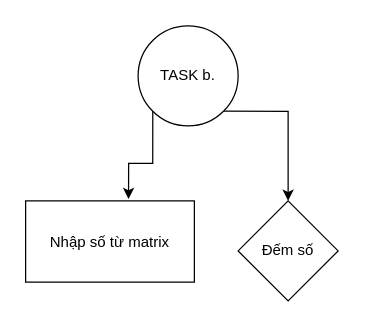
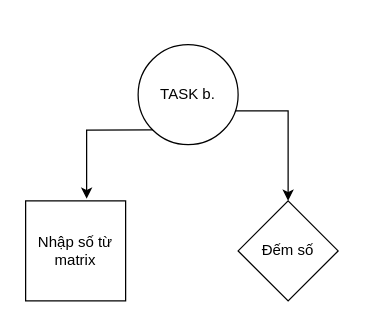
node "TASK b.": moved (188, 76) -> (188, 94)
node "Nhập số từ matrix": size 169x81 -> 100x100
